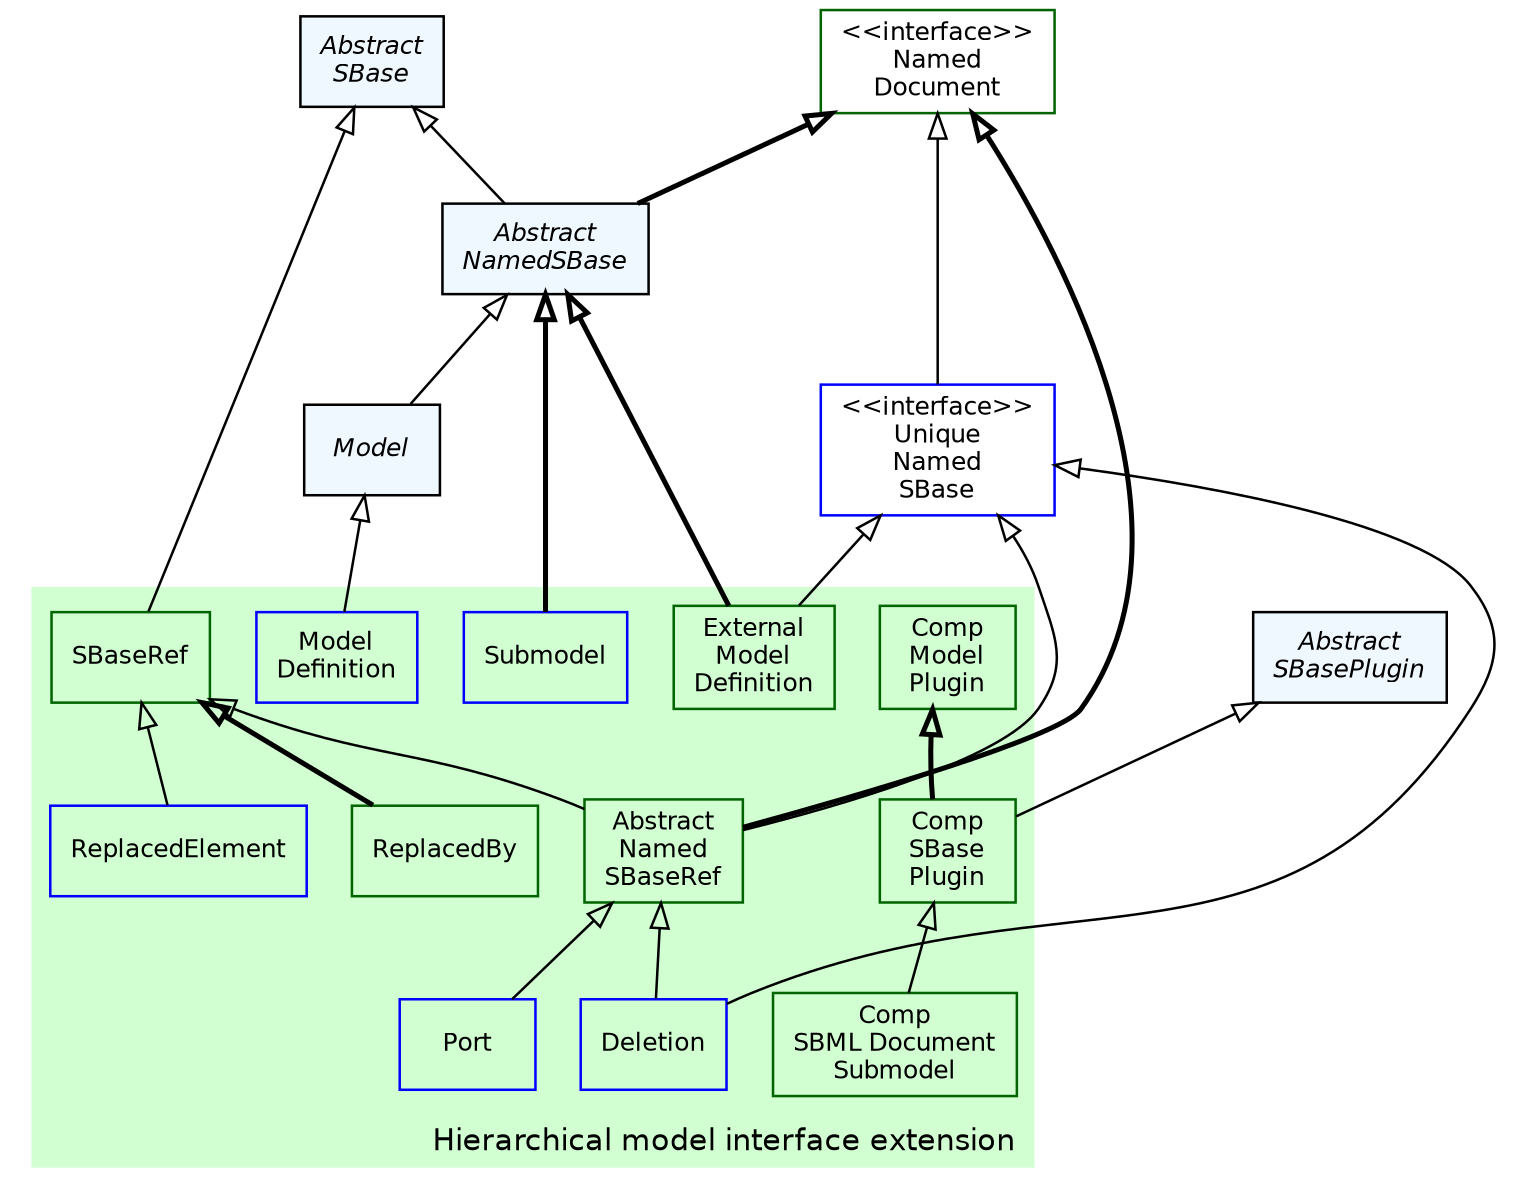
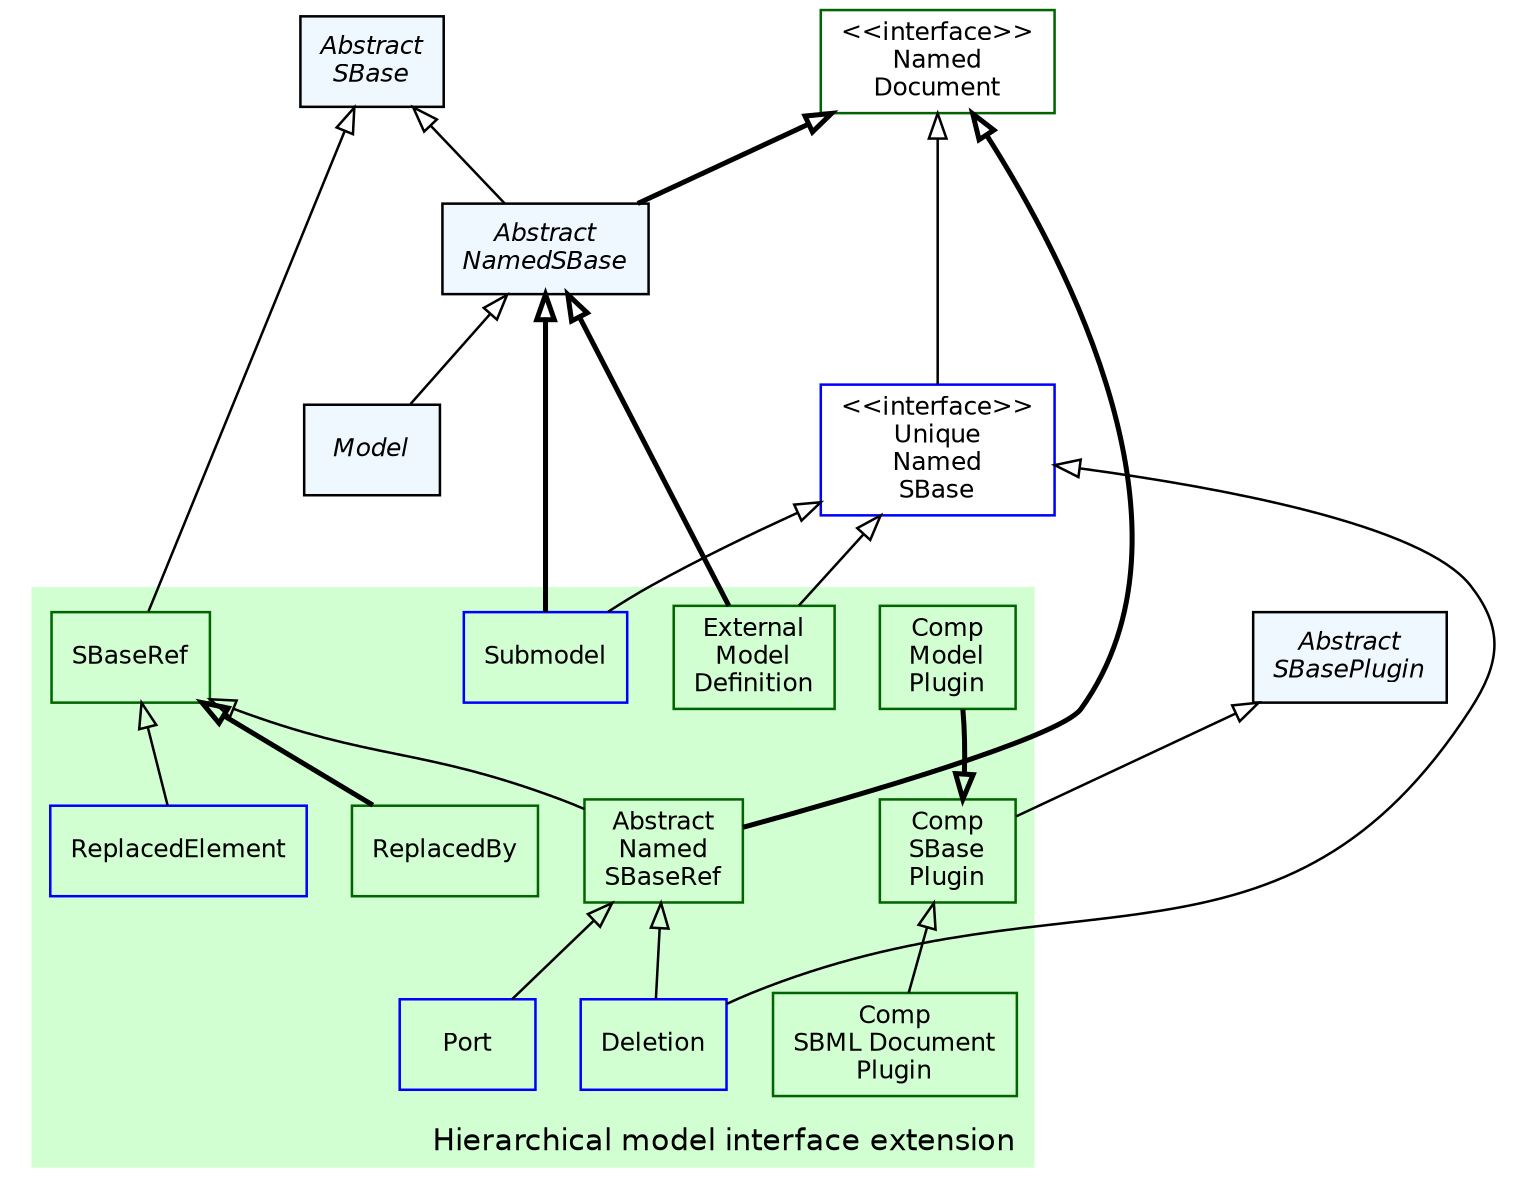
node "Model Definition": removed
edge "Abstract Named SBaseRef" -> "<<interface>> Unique Named SBase": now "Submodel" -> "<<interface>> Unique Named SBase"
edge "Comp SBase Plugin" -> "Comp Model Plugin": reversed
node "Comp SBML Document Submodel": label "Comp SBML Document Submodel" -> "Comp SBML Document Plugin"
